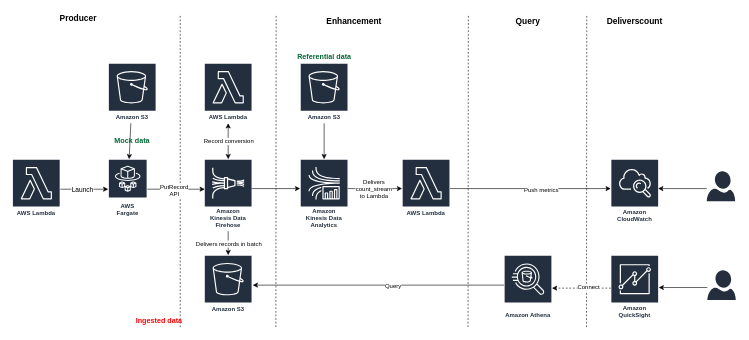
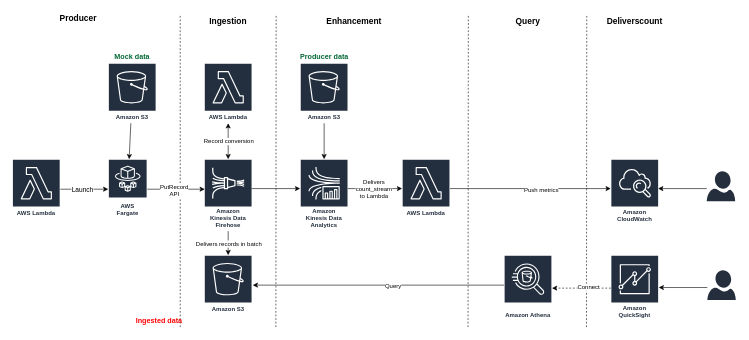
node "Ingestion": added
node "Referential data": label "Referential data" -> "Producer data"
node "Mock data": moved (132, 141) -> (132, 57)
